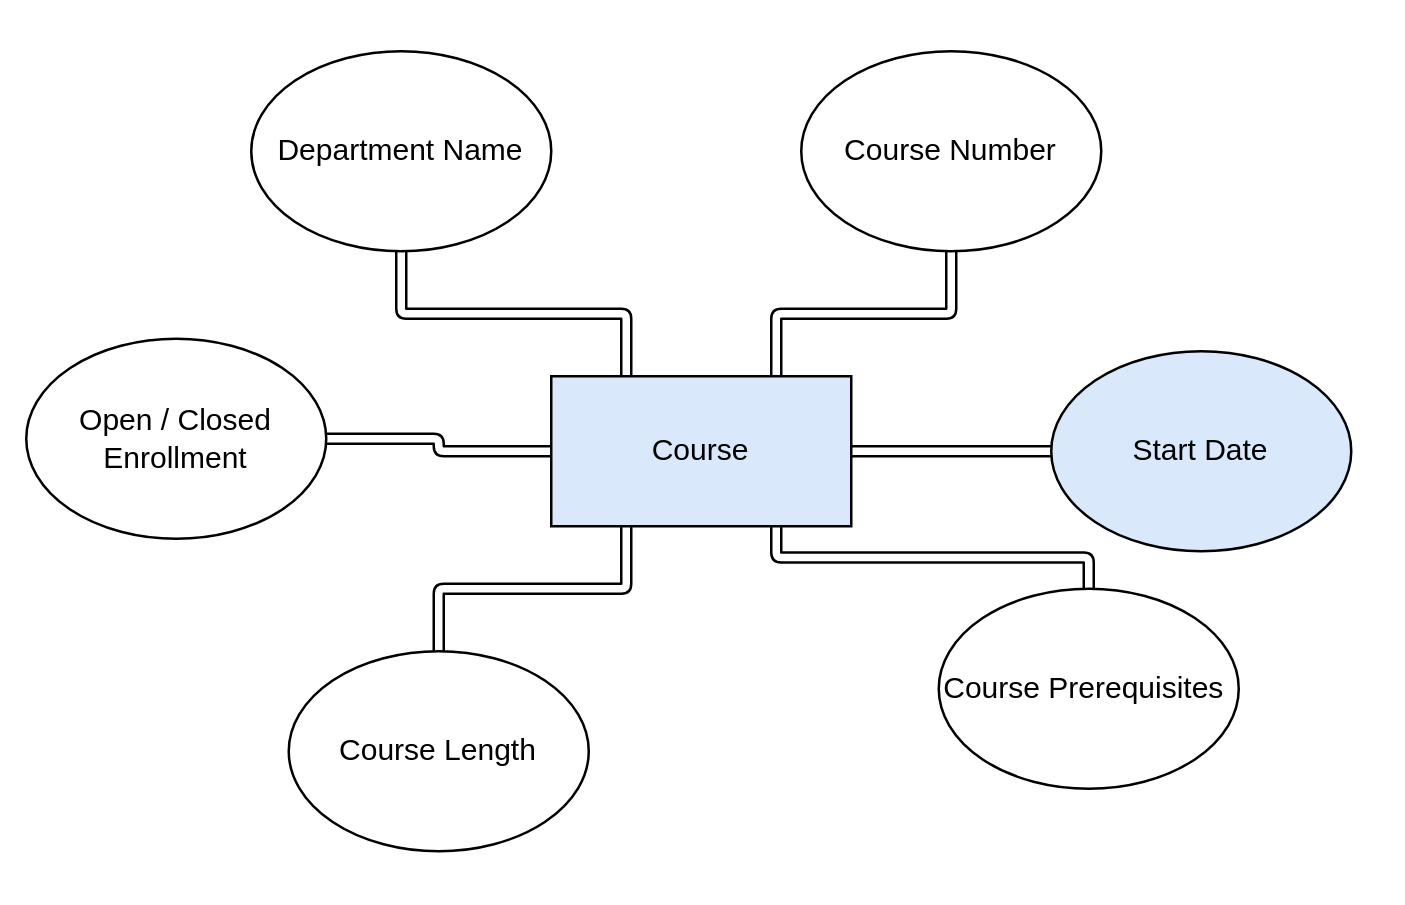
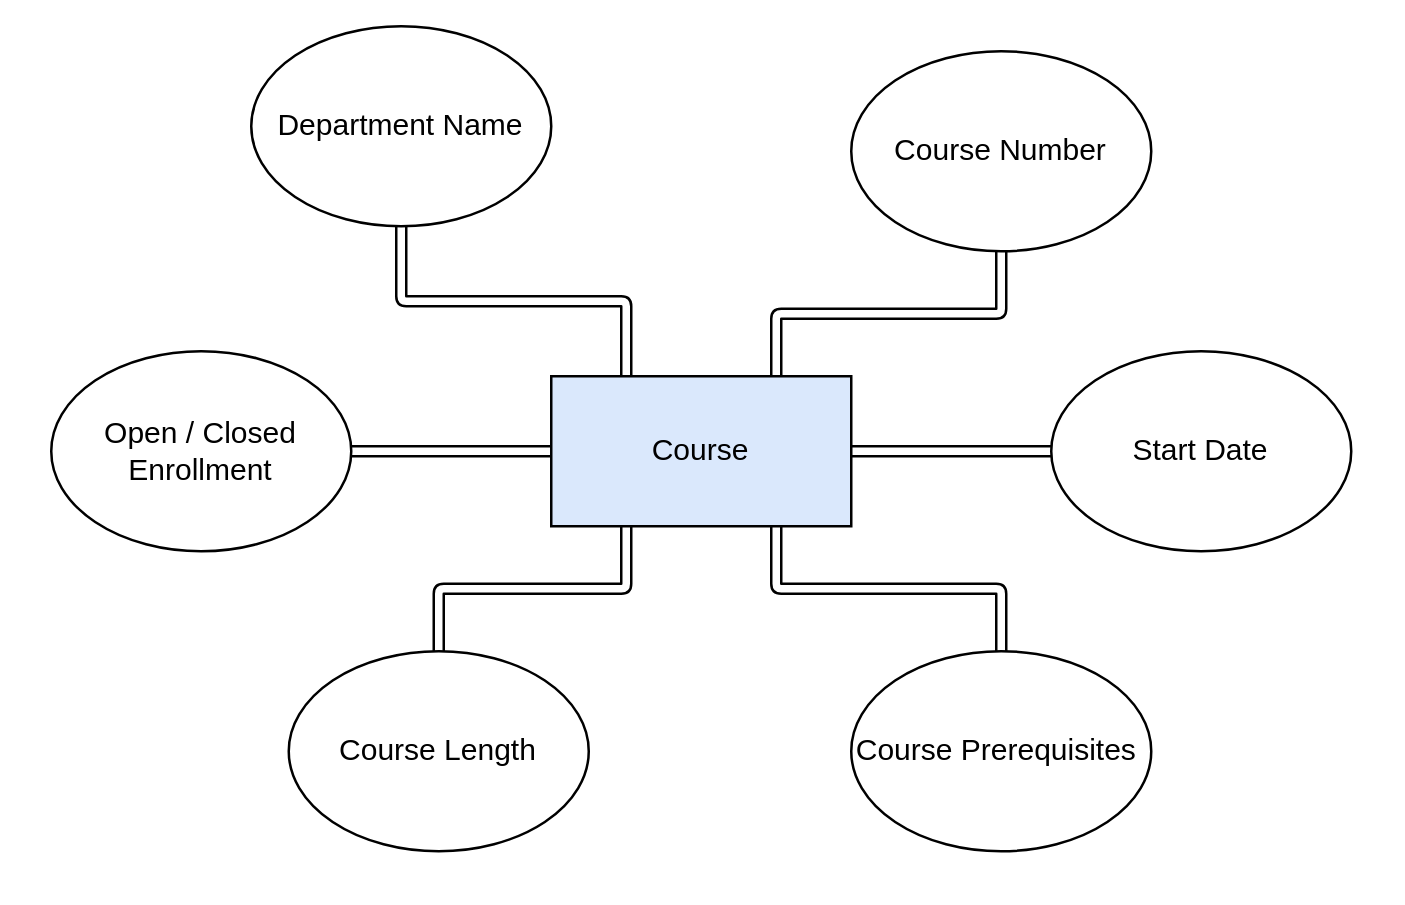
node "Department Name": moved (401, 151) -> (401, 126)
node "Course Number": moved (951, 151) -> (1001, 151)
node "Open / Closed Enrollment": moved (176, 439) -> (201, 451)
node "Start Date": fillcolor #dae8fc -> #ffffff
node "Course Prerequisites": moved (1089, 689) -> (1001, 751)
